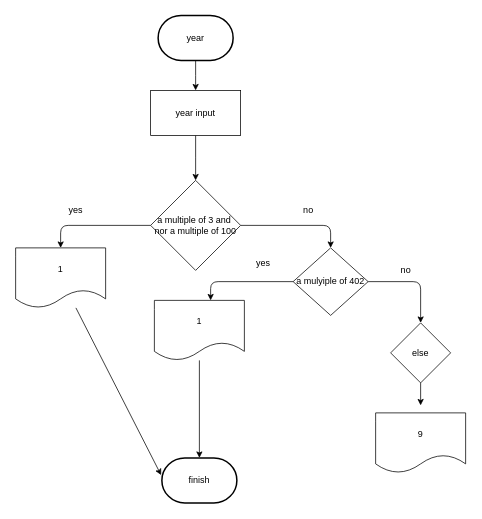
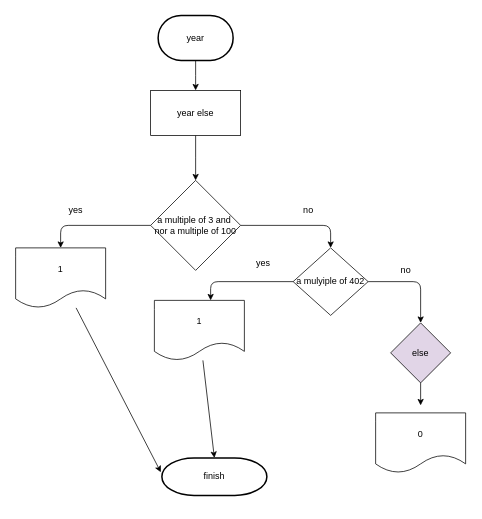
node "year input": label "year input" -> "year else"
node "else": fillcolor #ffffff -> #e1d5e7
node "9": label "9" -> "0"
node "finish": size 75x45 -> 105x38
